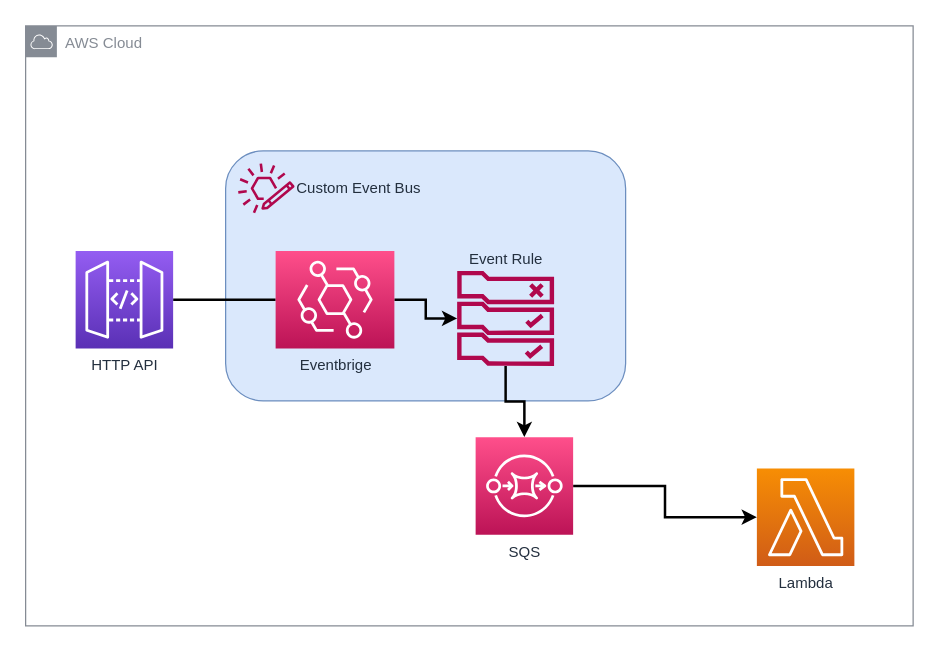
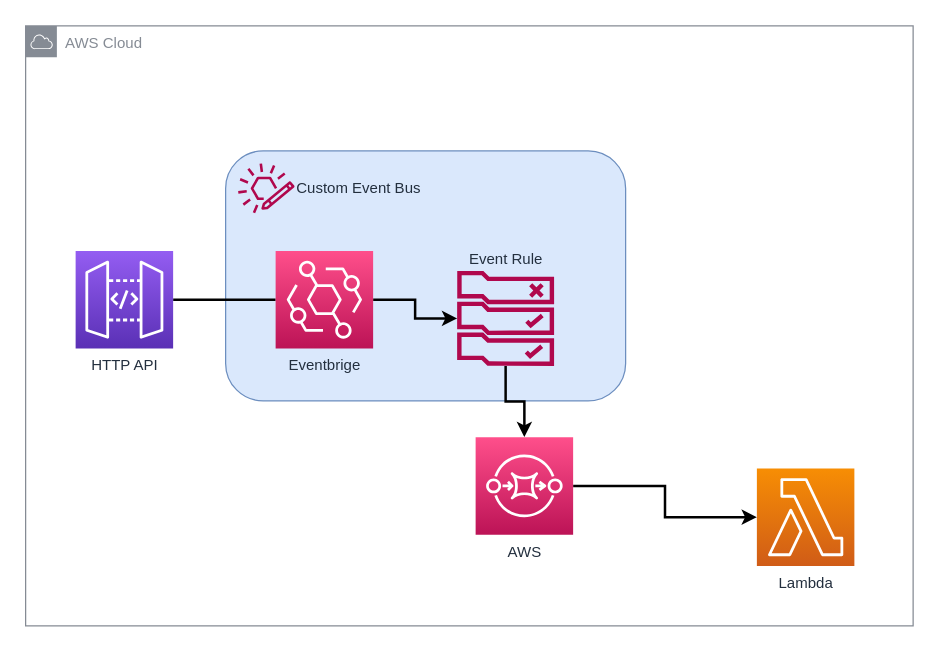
node "Eventbrige": size 119x98 -> 98x98
node "SQS": label "SQS" -> "AWS"
